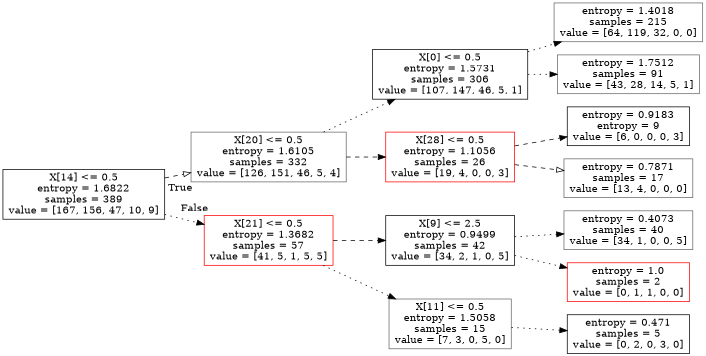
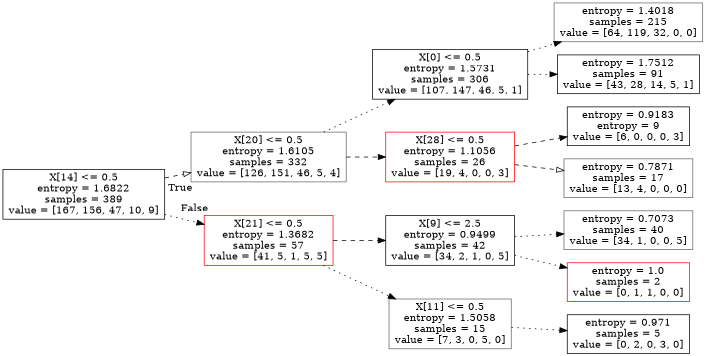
node "entropy = 1.7512 samples = 91 value = [43, 28, 14, 5, 1]": color gray40 -> black
node "entropy = 0.4073 samples = 40 value = [34, 1, 0, 0, 5]": label "entropy = 0.4073 samples = 40 value = [34, 1, 0, 0, 5]" -> "entropy = 0.7073 samples = 40 value = [34, 1, 0, 0, 5]"
node "entropy = 0.471 samples = 5 value = [0, 2, 0, 3, 0]": label "entropy = 0.471 samples = 5 value = [0, 2, 0, 3, 0]" -> "entropy = 0.971 samples = 5 value = [0, 2, 0, 3, 0]"
